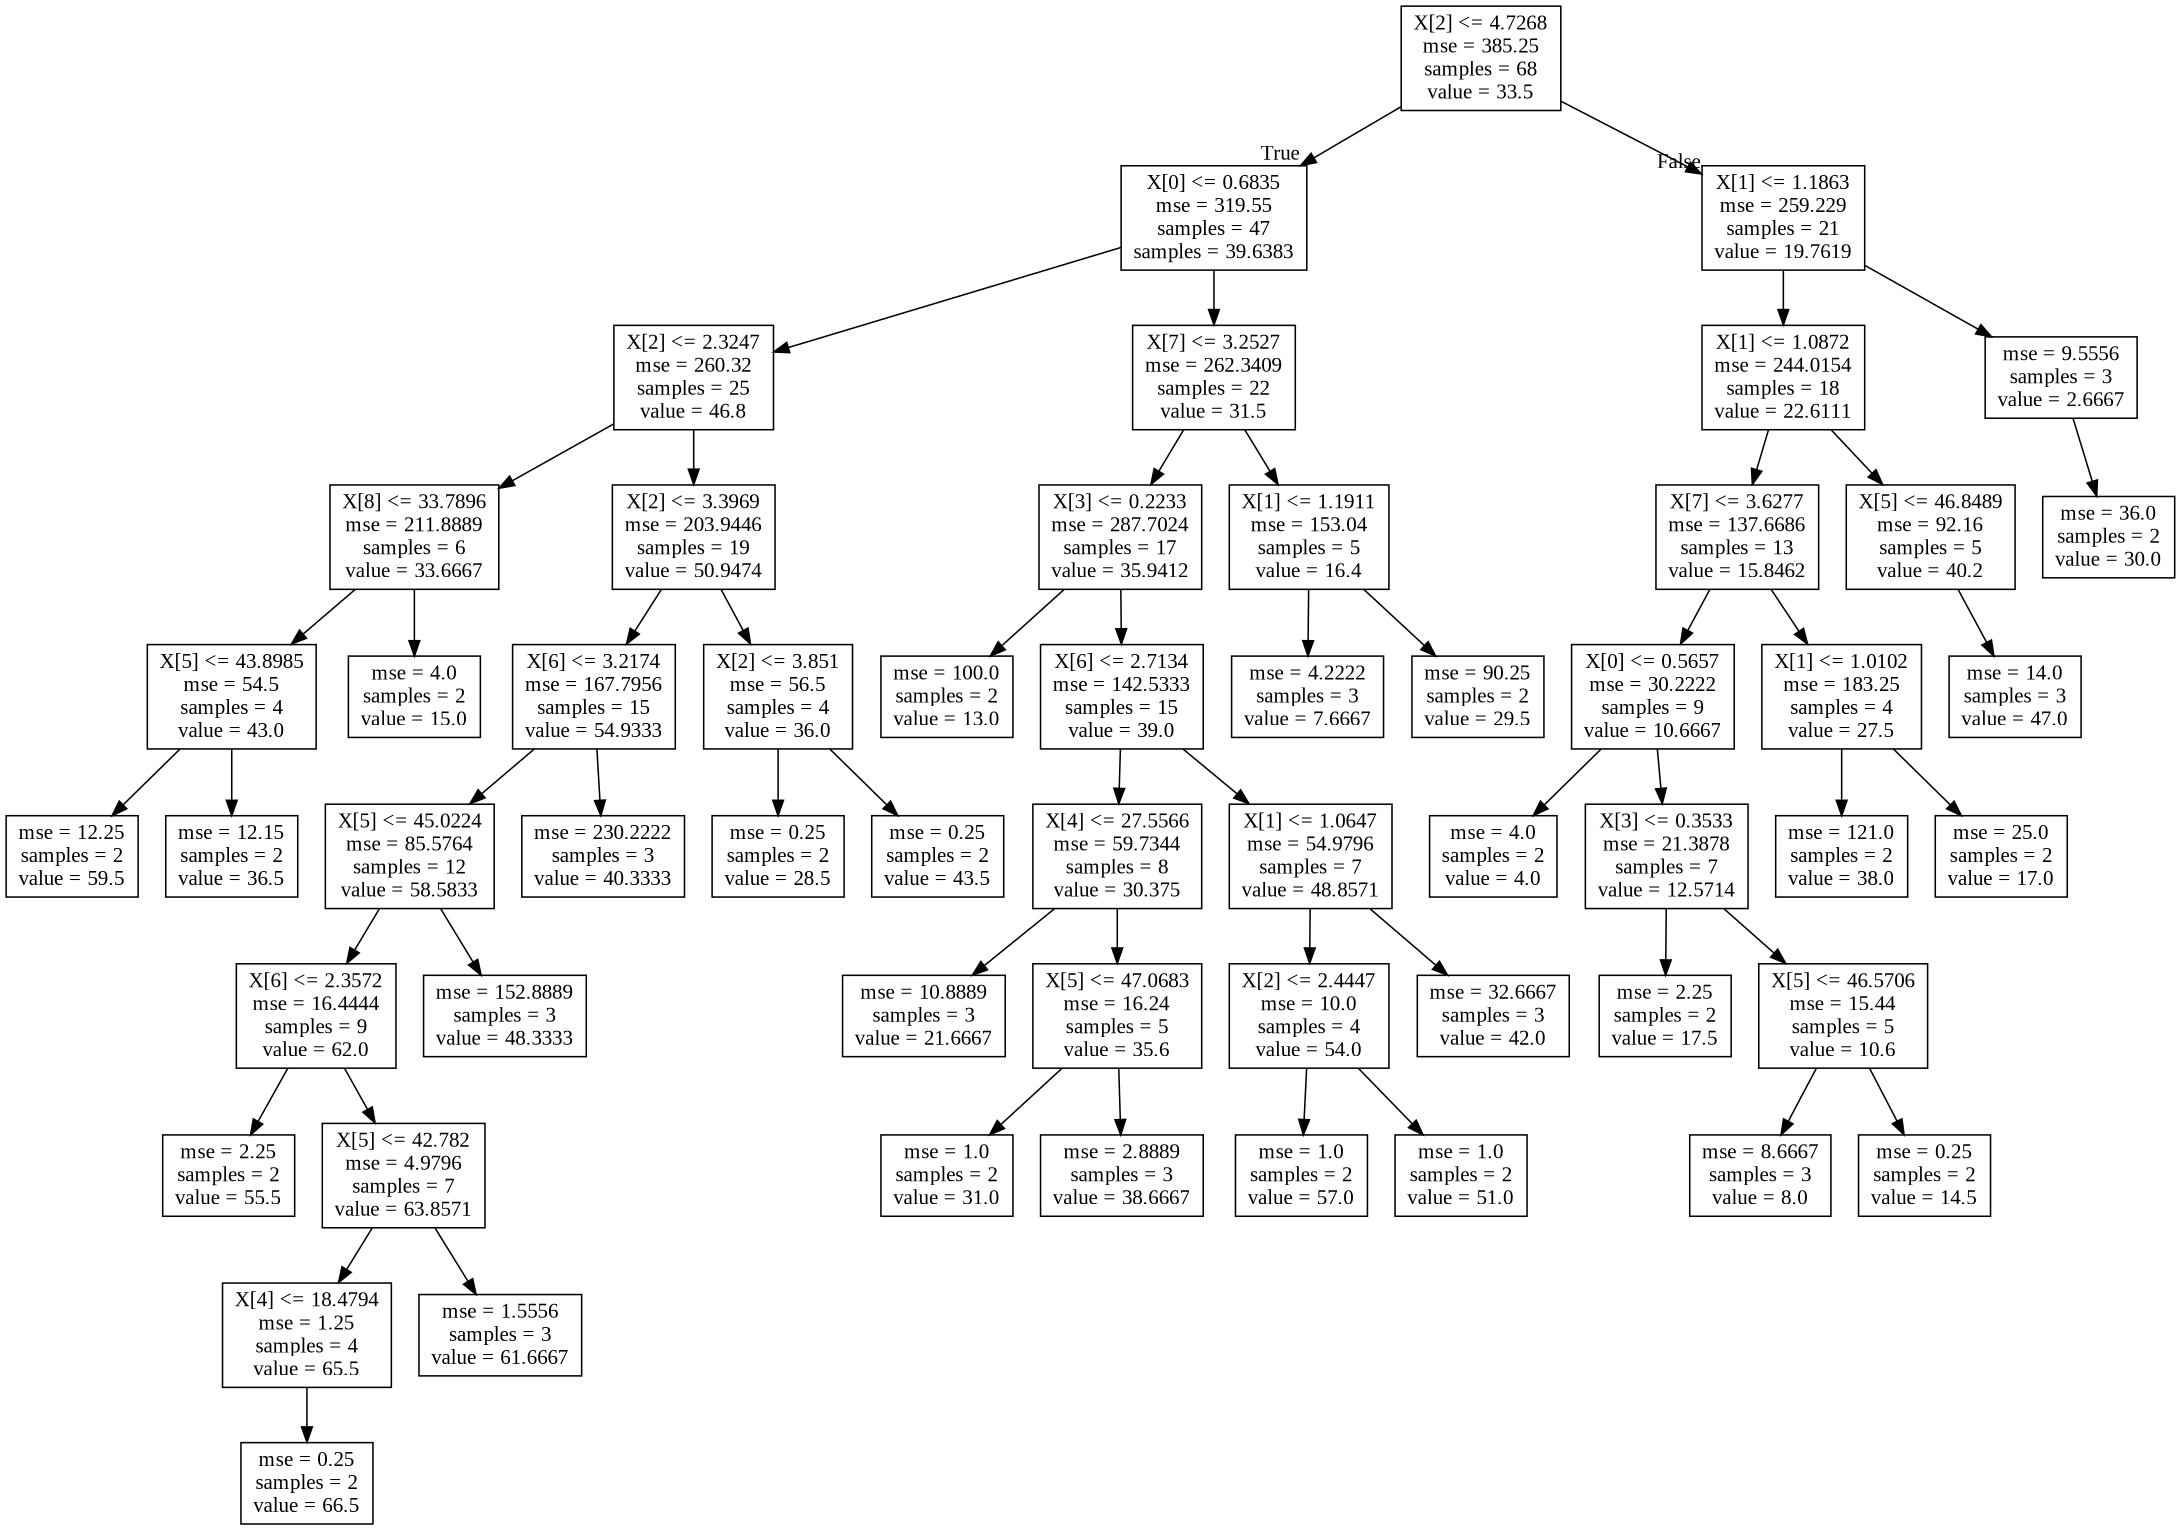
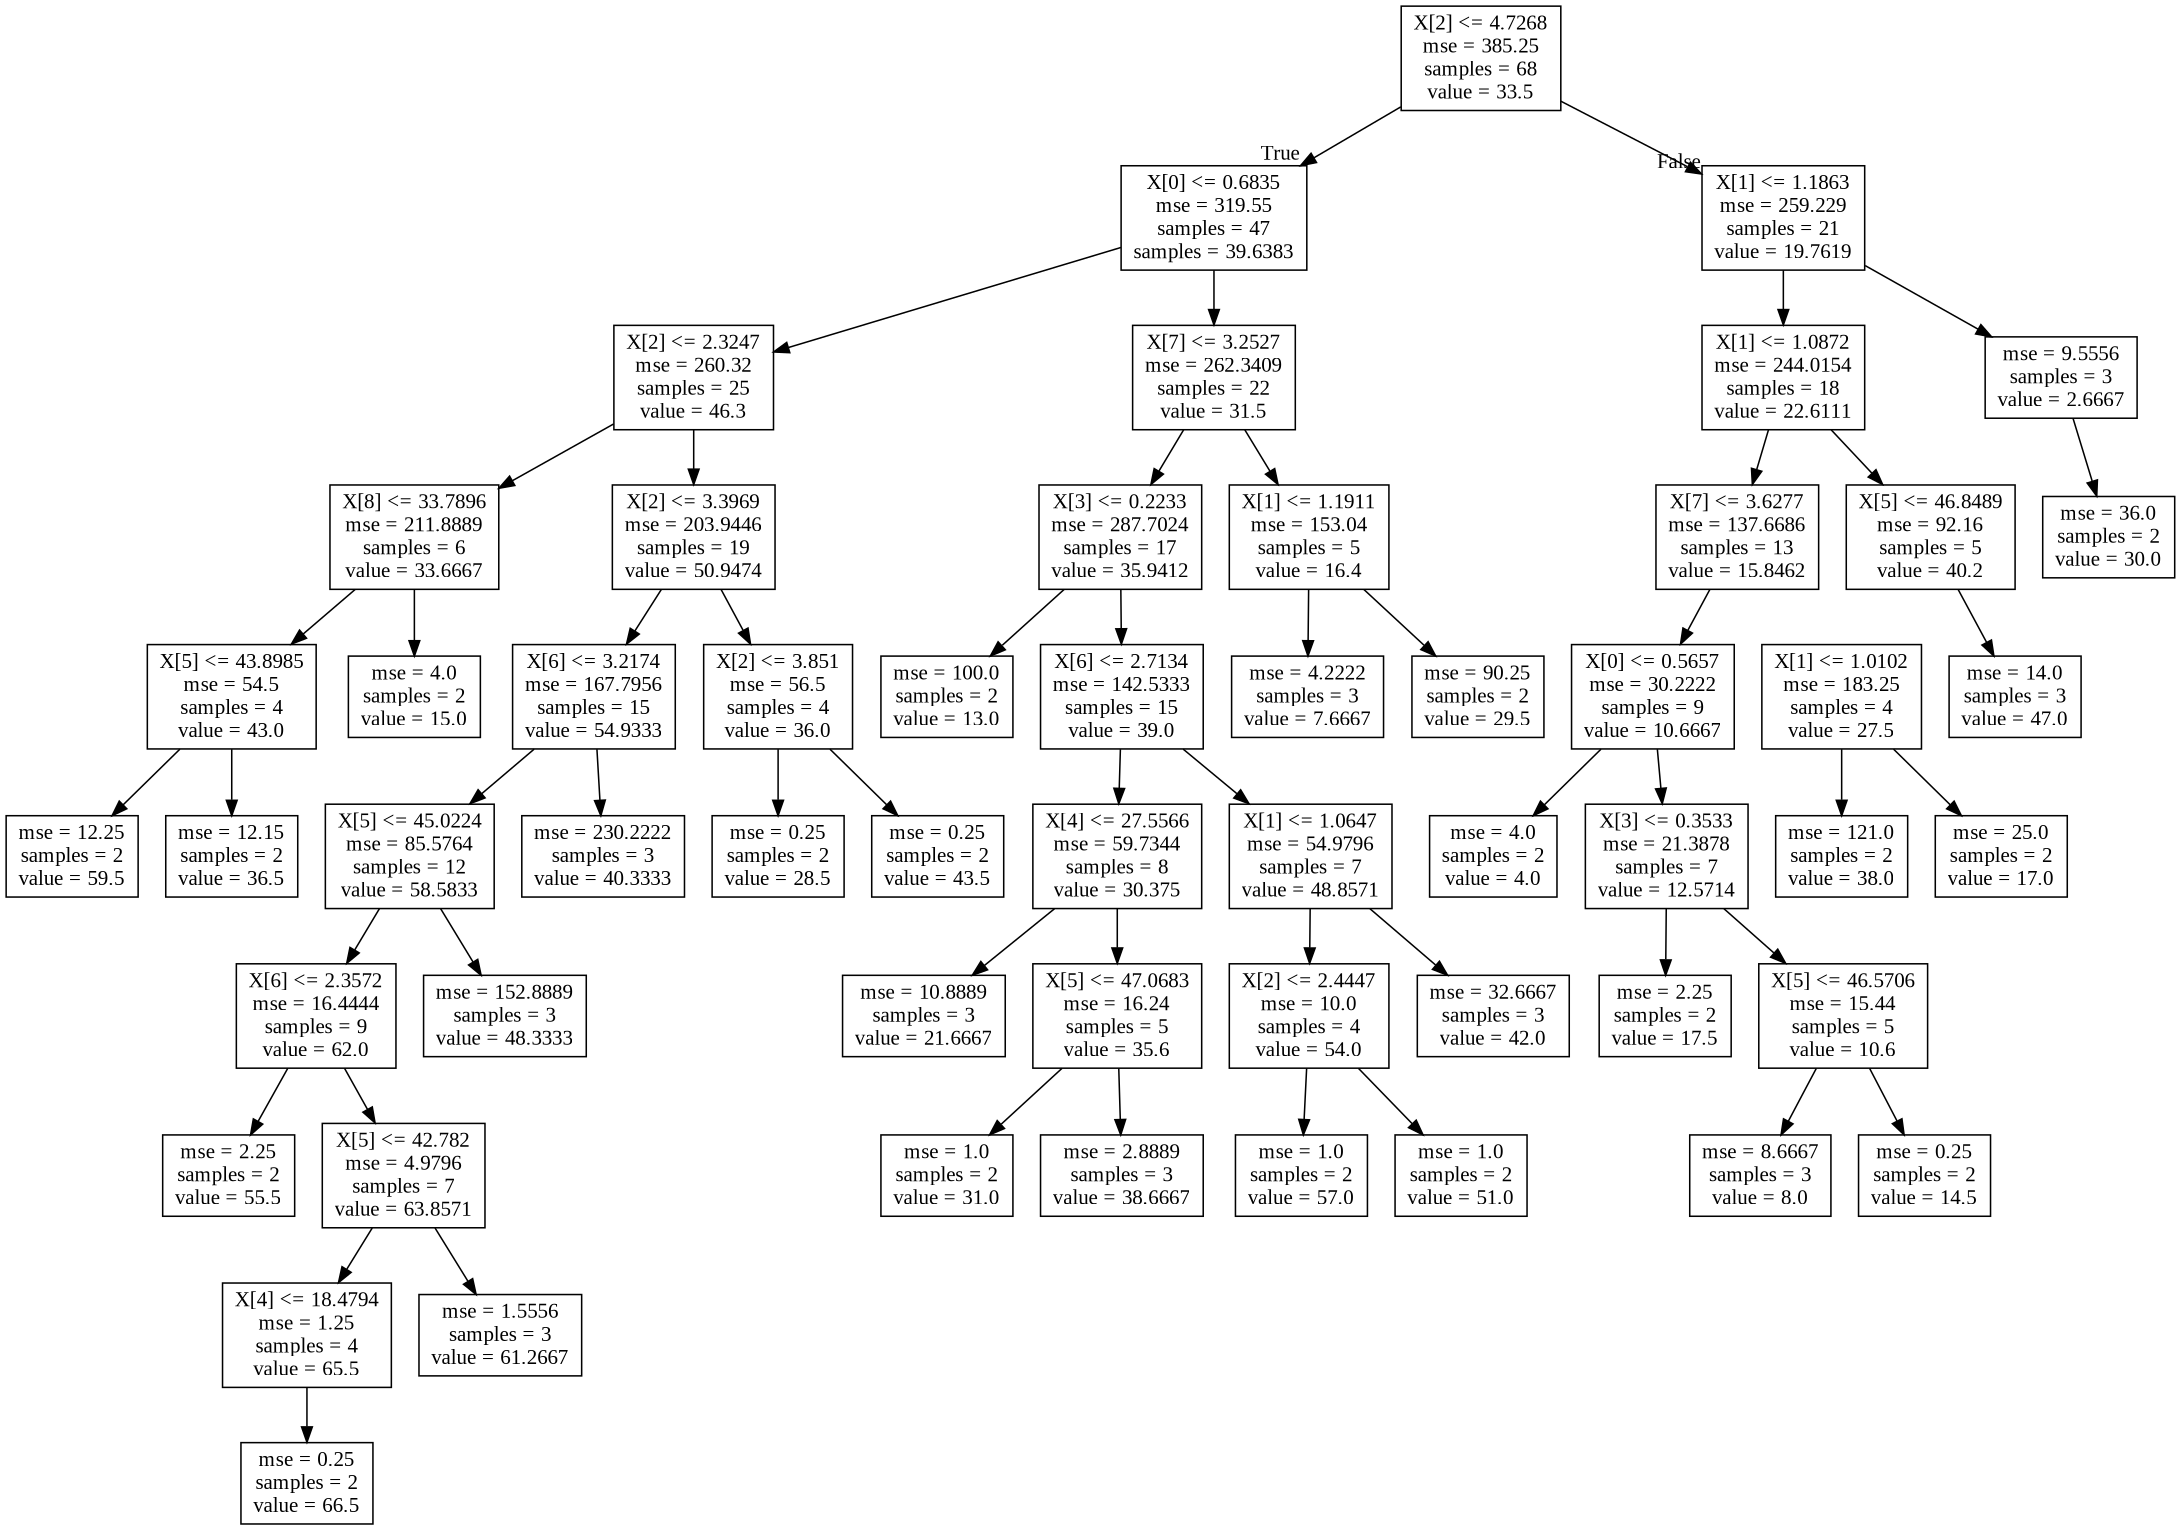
node "X[2] <= 2.3247 mse = 260.32 samples = 25 value = 46.8": label "X[2] <= 2.3247 mse = 260.32 samples = 25 value = 46.8" -> "X[2] <= 2.3247 mse = 260.32 samples = 25 value = 46.3"
edge "X[7] <= 3.6277 mse = 137.6686 samples = 13 value = 15.8462" -> "X[1] <= 1.0102 mse = 183.25 samples = 4 value = 27.5": removed
node "mse = 1.5556 samples = 3 value = 61.6667": label "mse = 1.5556 samples = 3 value = 61.6667" -> "mse = 1.5556 samples = 3 value = 61.2667"
